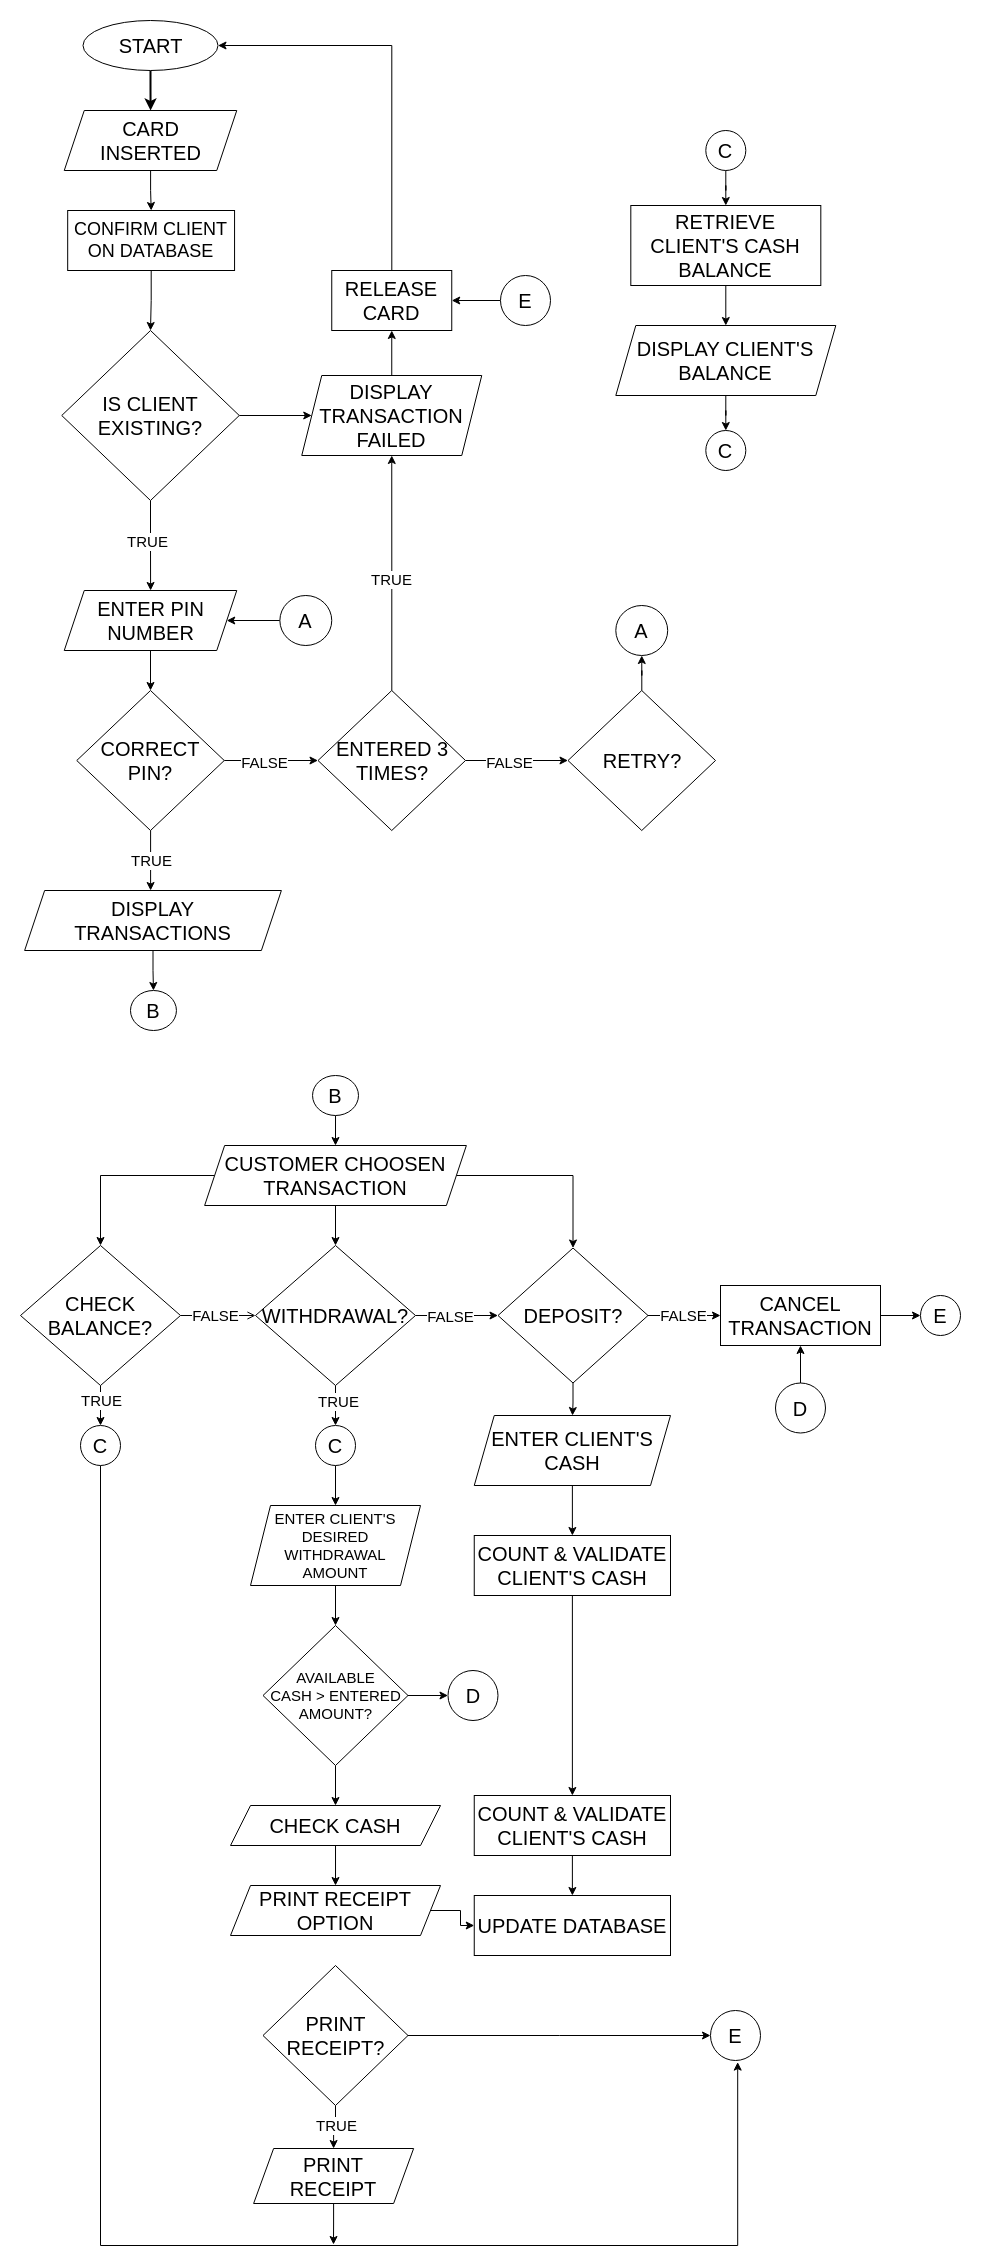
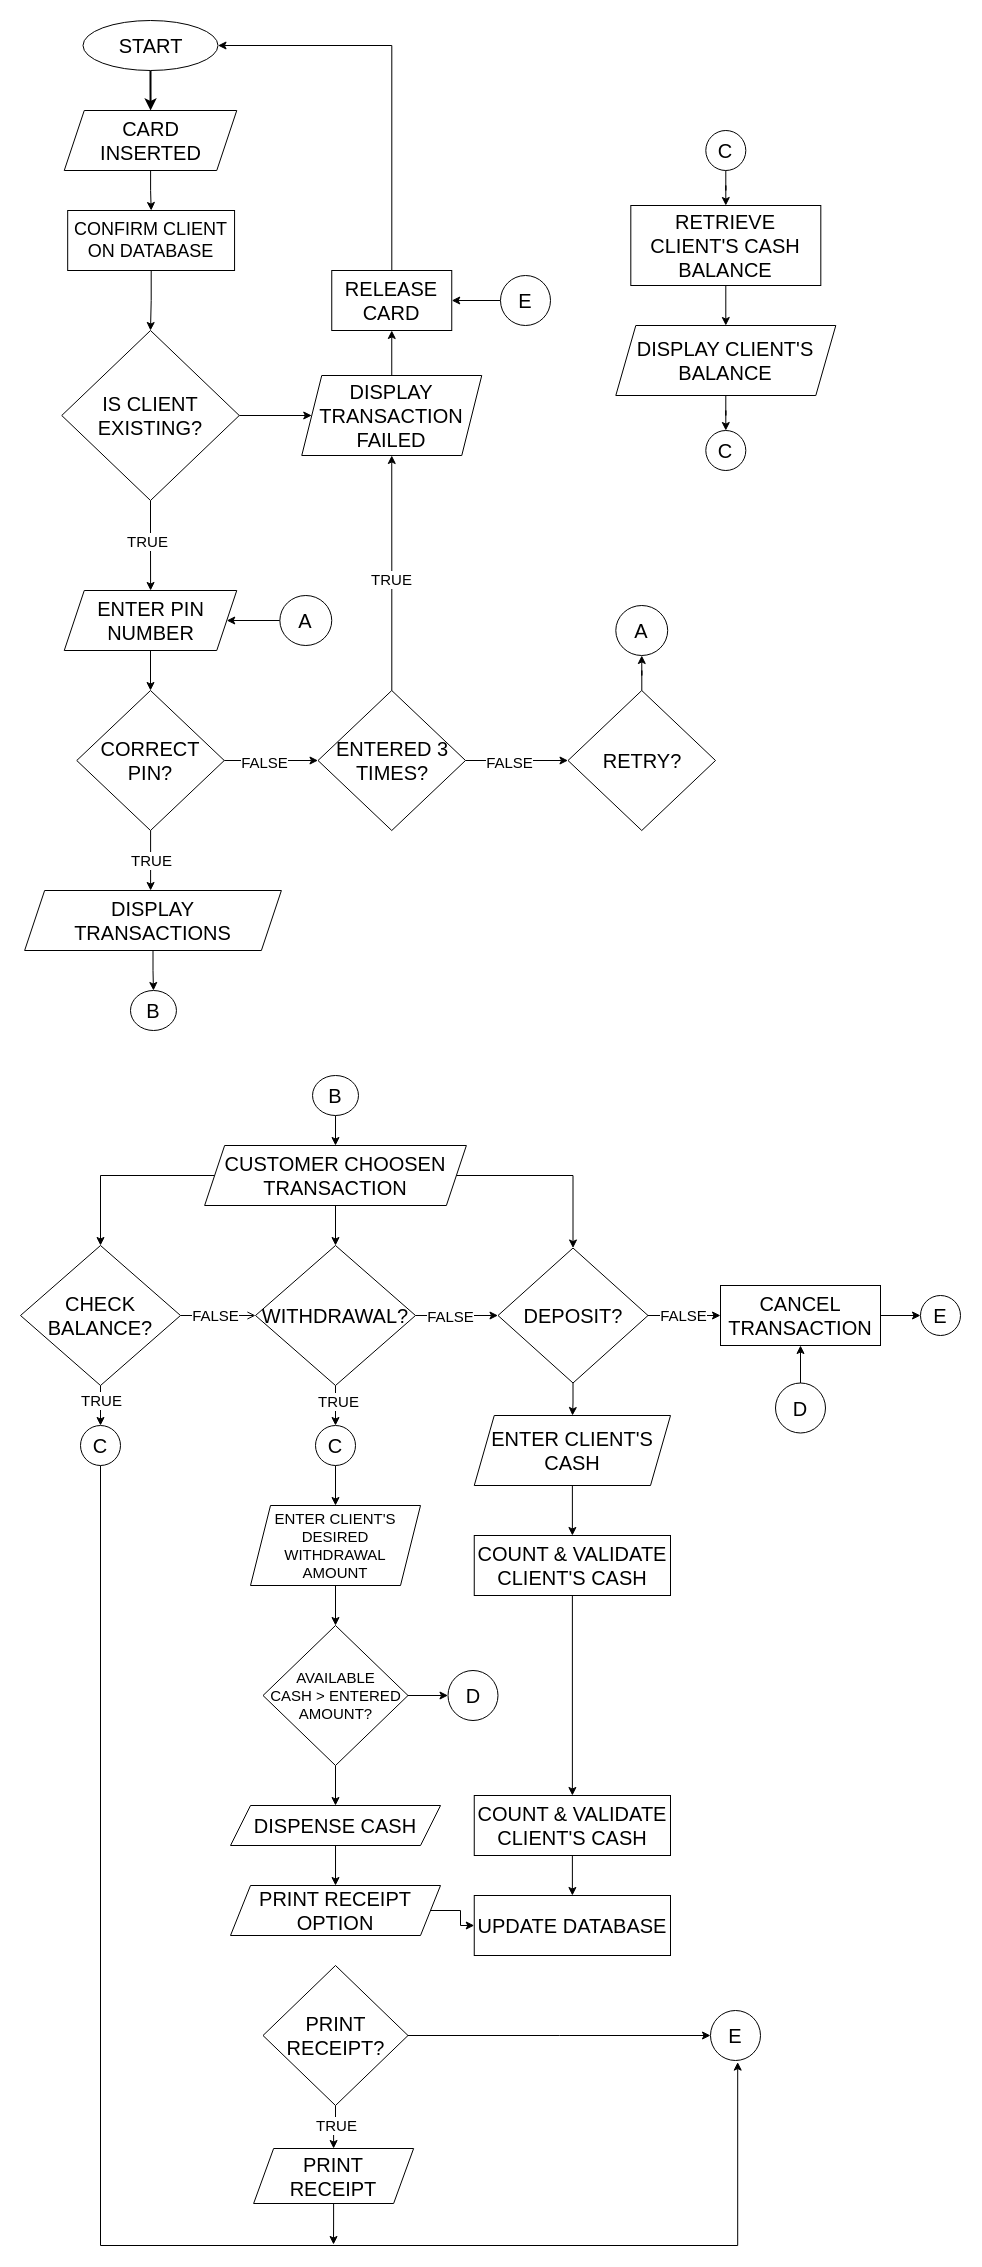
node "CHECK CASH": label "CHECK CASH" -> "DISPENSE CASH"
